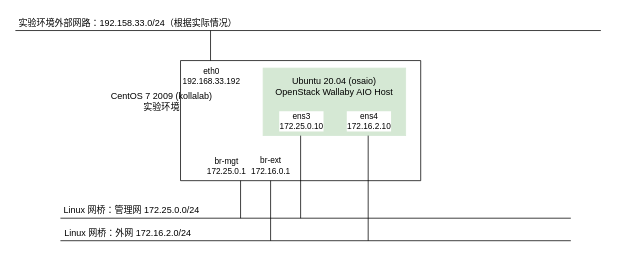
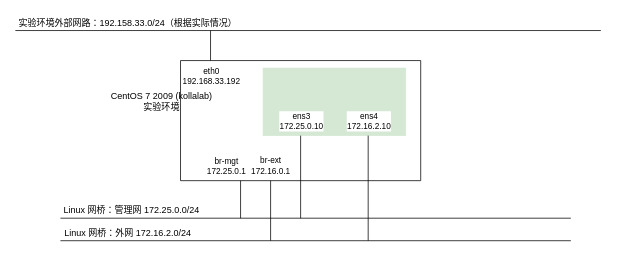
node "Ubuntu 20.04 (osaio) OpenStack Wallaby AIO Host": removed
